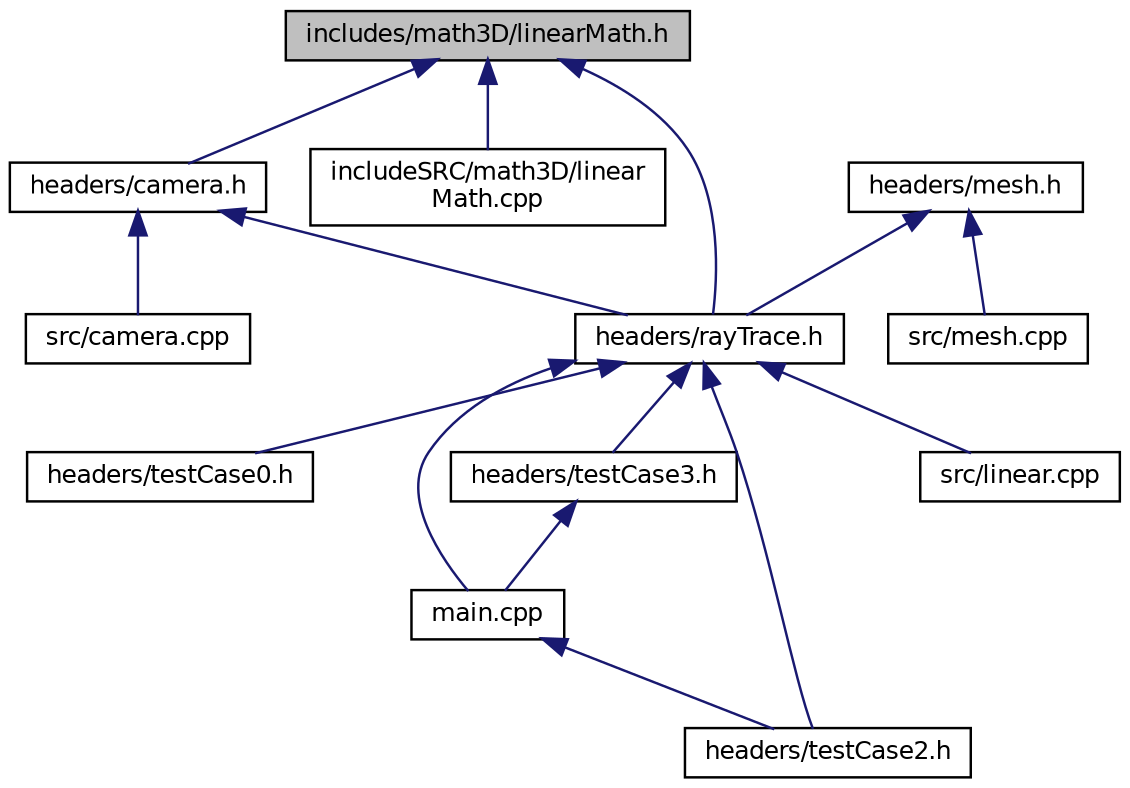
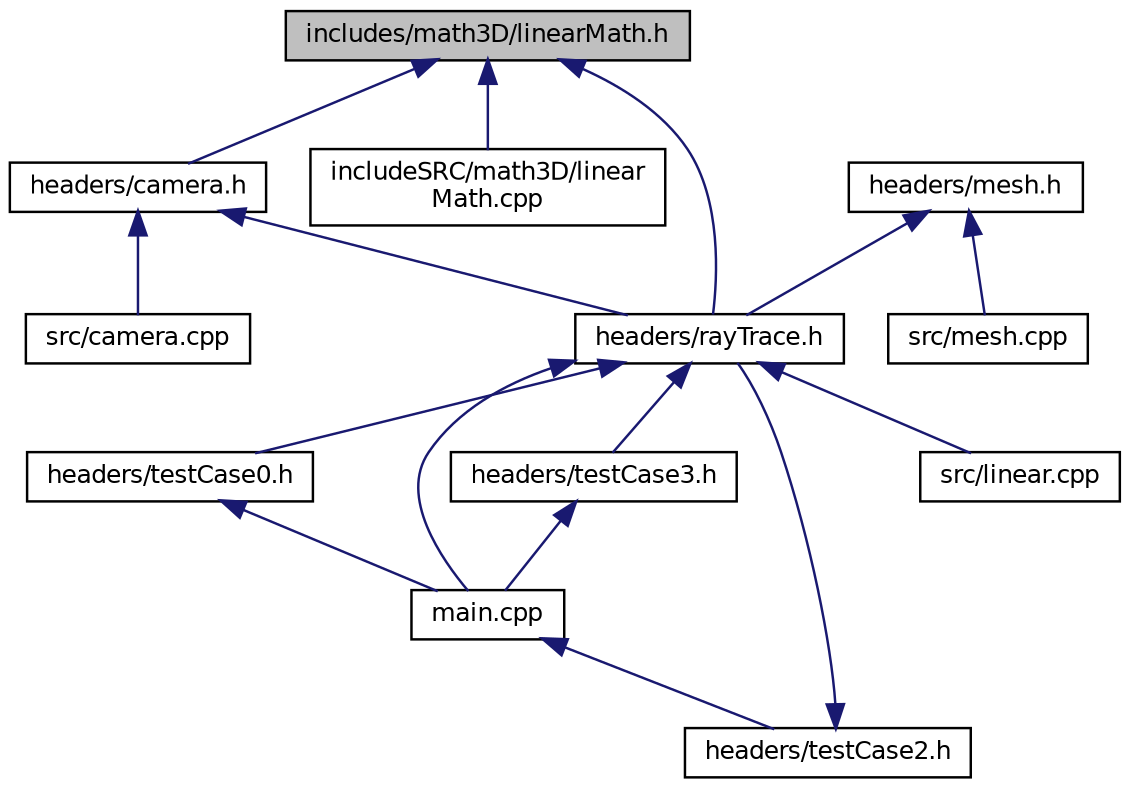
edge "main.cpp" -> "headers/testCase0.h": added
edge "headers/testCase2.h" -> "headers/rayTrace.h": reversed
